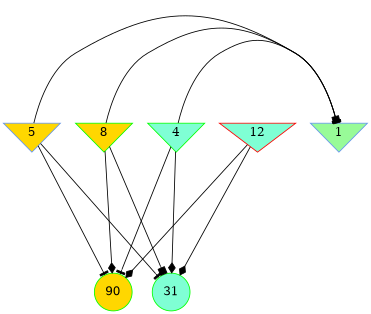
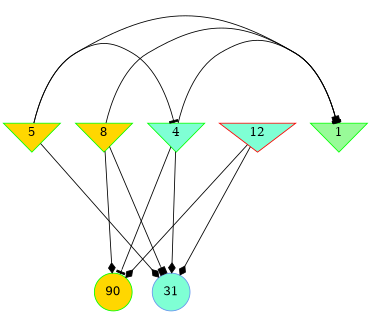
node "5": color cornflowerblue -> green
node "1": color cornflowerblue -> green
edge "5" -> "90": now "5" -> "4"
edge "5" -> "31": arrowhead tee -> diamond
node "31": color green -> cornflowerblue
